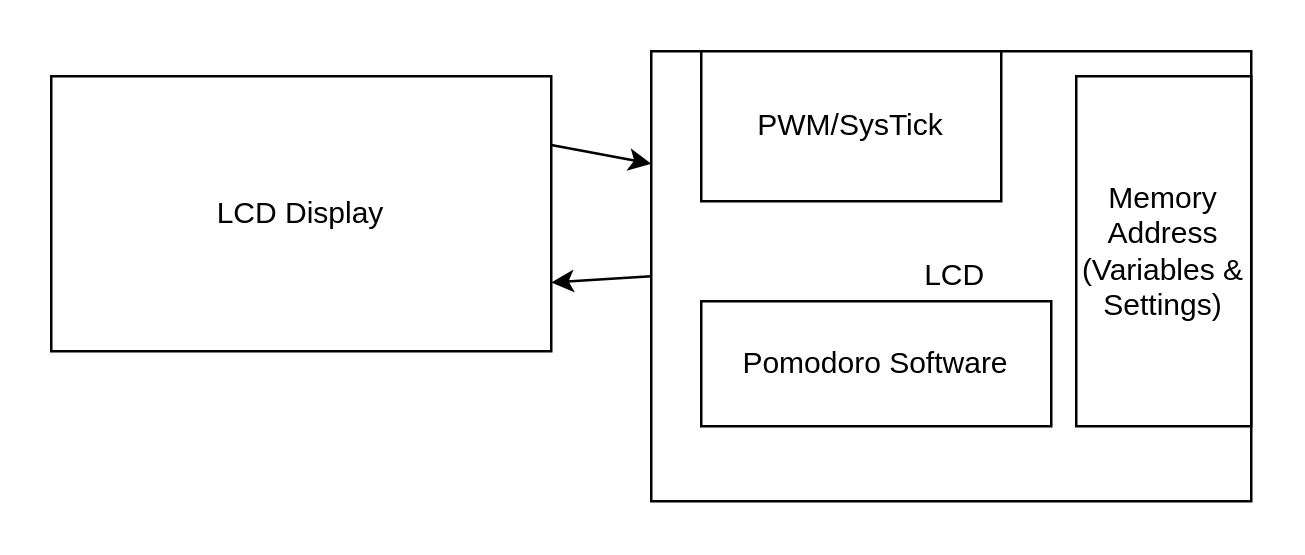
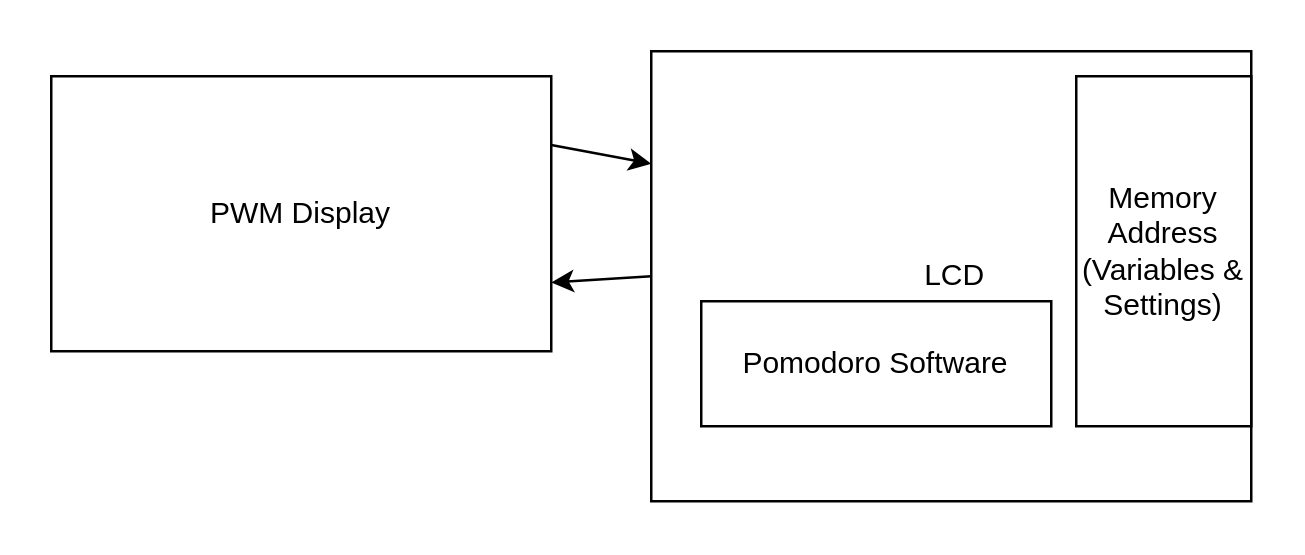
node "PWM/SysTick": removed
node "LCD Display": label "LCD Display" -> "PWM Display"
